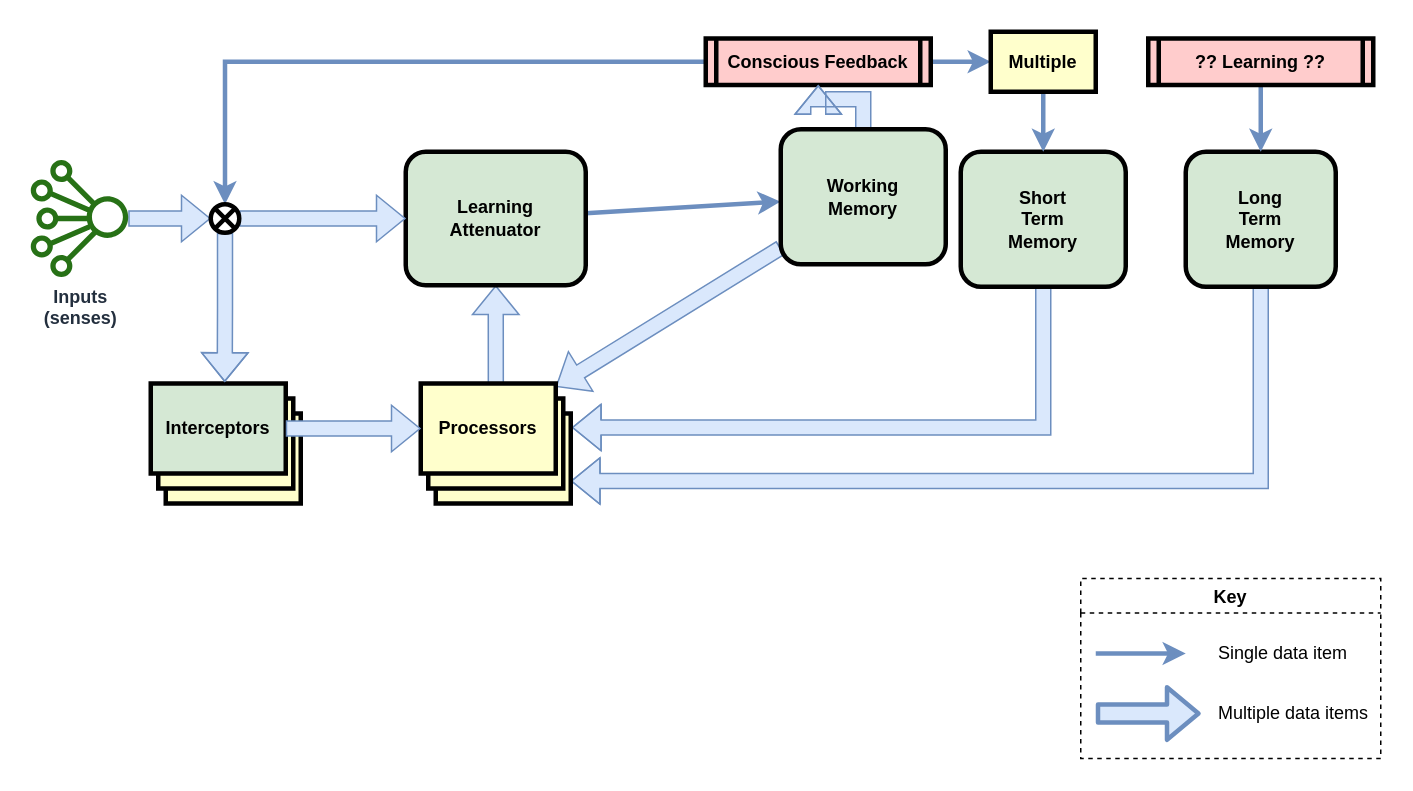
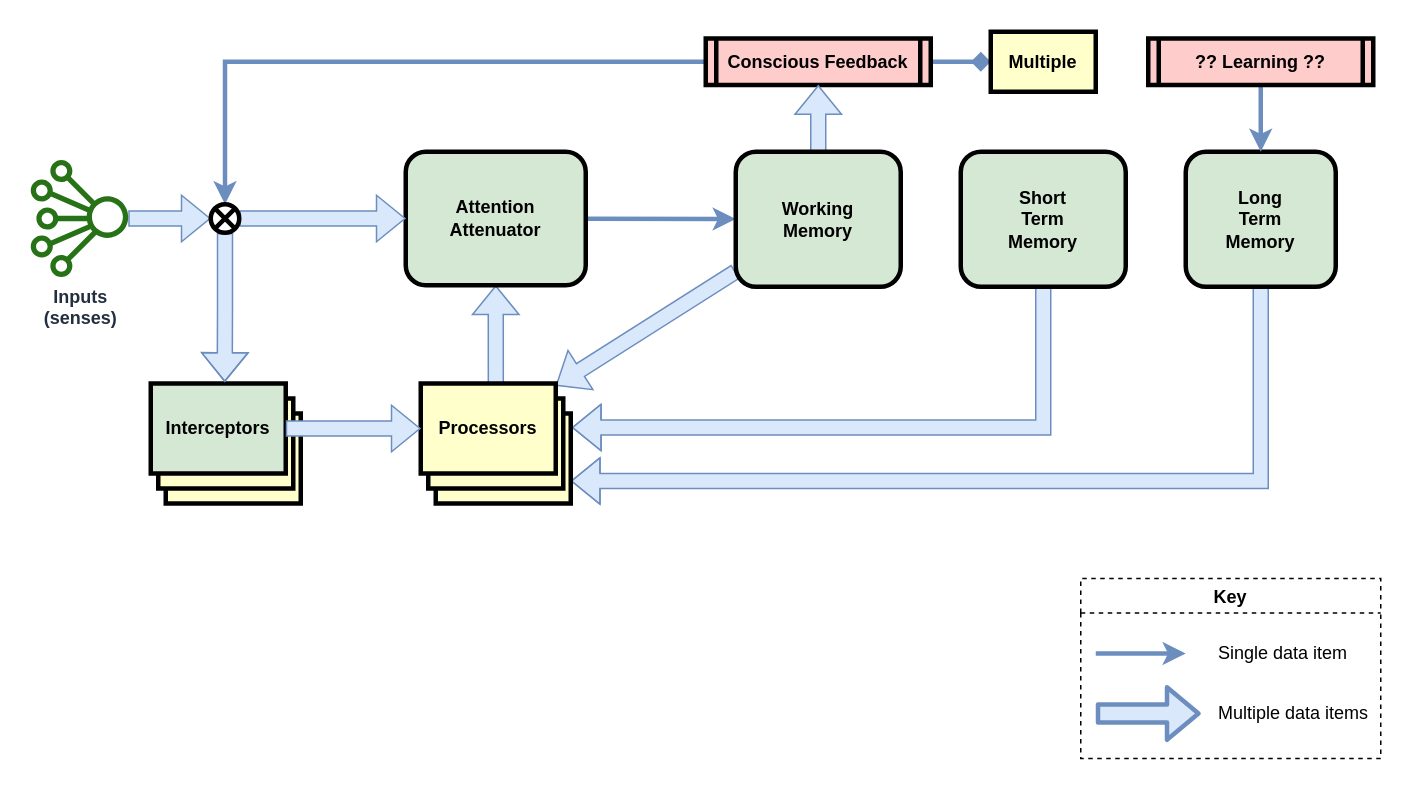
edge "Conscious Feedback" -> "Multiple": arrowhead classic -> diamond
edge "Multiple" -> "Short Term Memory": removed
node "Working Memory": moved (863, 197) -> (818, 219)
node "Learning Attenuator": label "Learning Attenuator" -> "Attention Attenuator"
